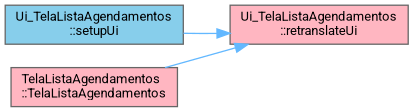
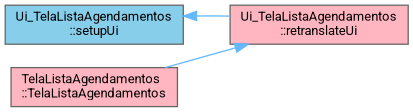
edge "Ui_TelaListaAgendamentos ::setupUi" -> "Ui_TelaListaAgendamentos ::retranslateUi": reversed
